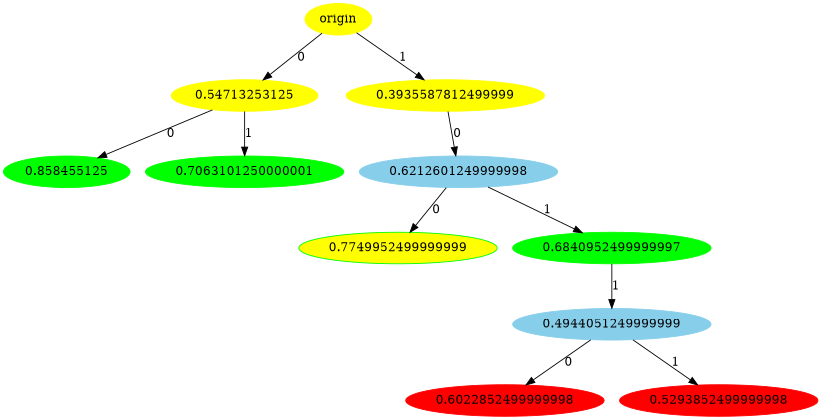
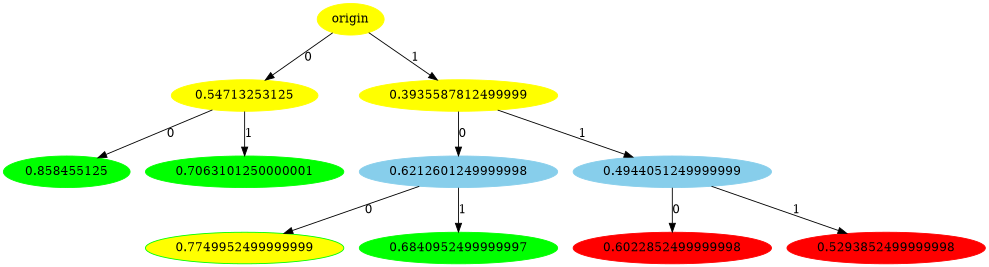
edge "0.6840952499999997" -> "0.4944051249999999": now "0.3935587812499999" -> "0.4944051249999999"
